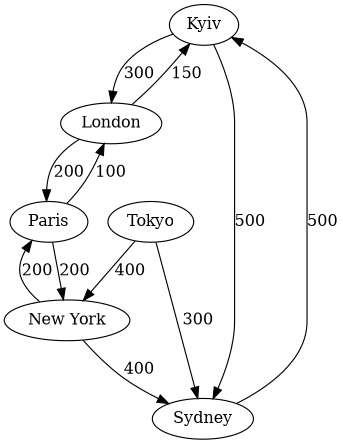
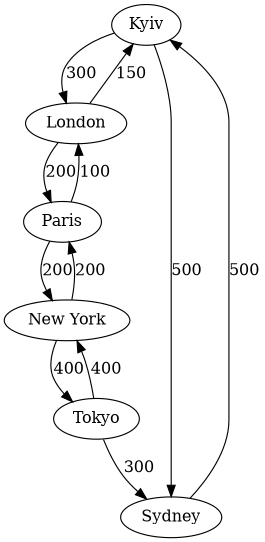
edge "New York" -> "Sydney": now "New York" -> "Tokyo"
